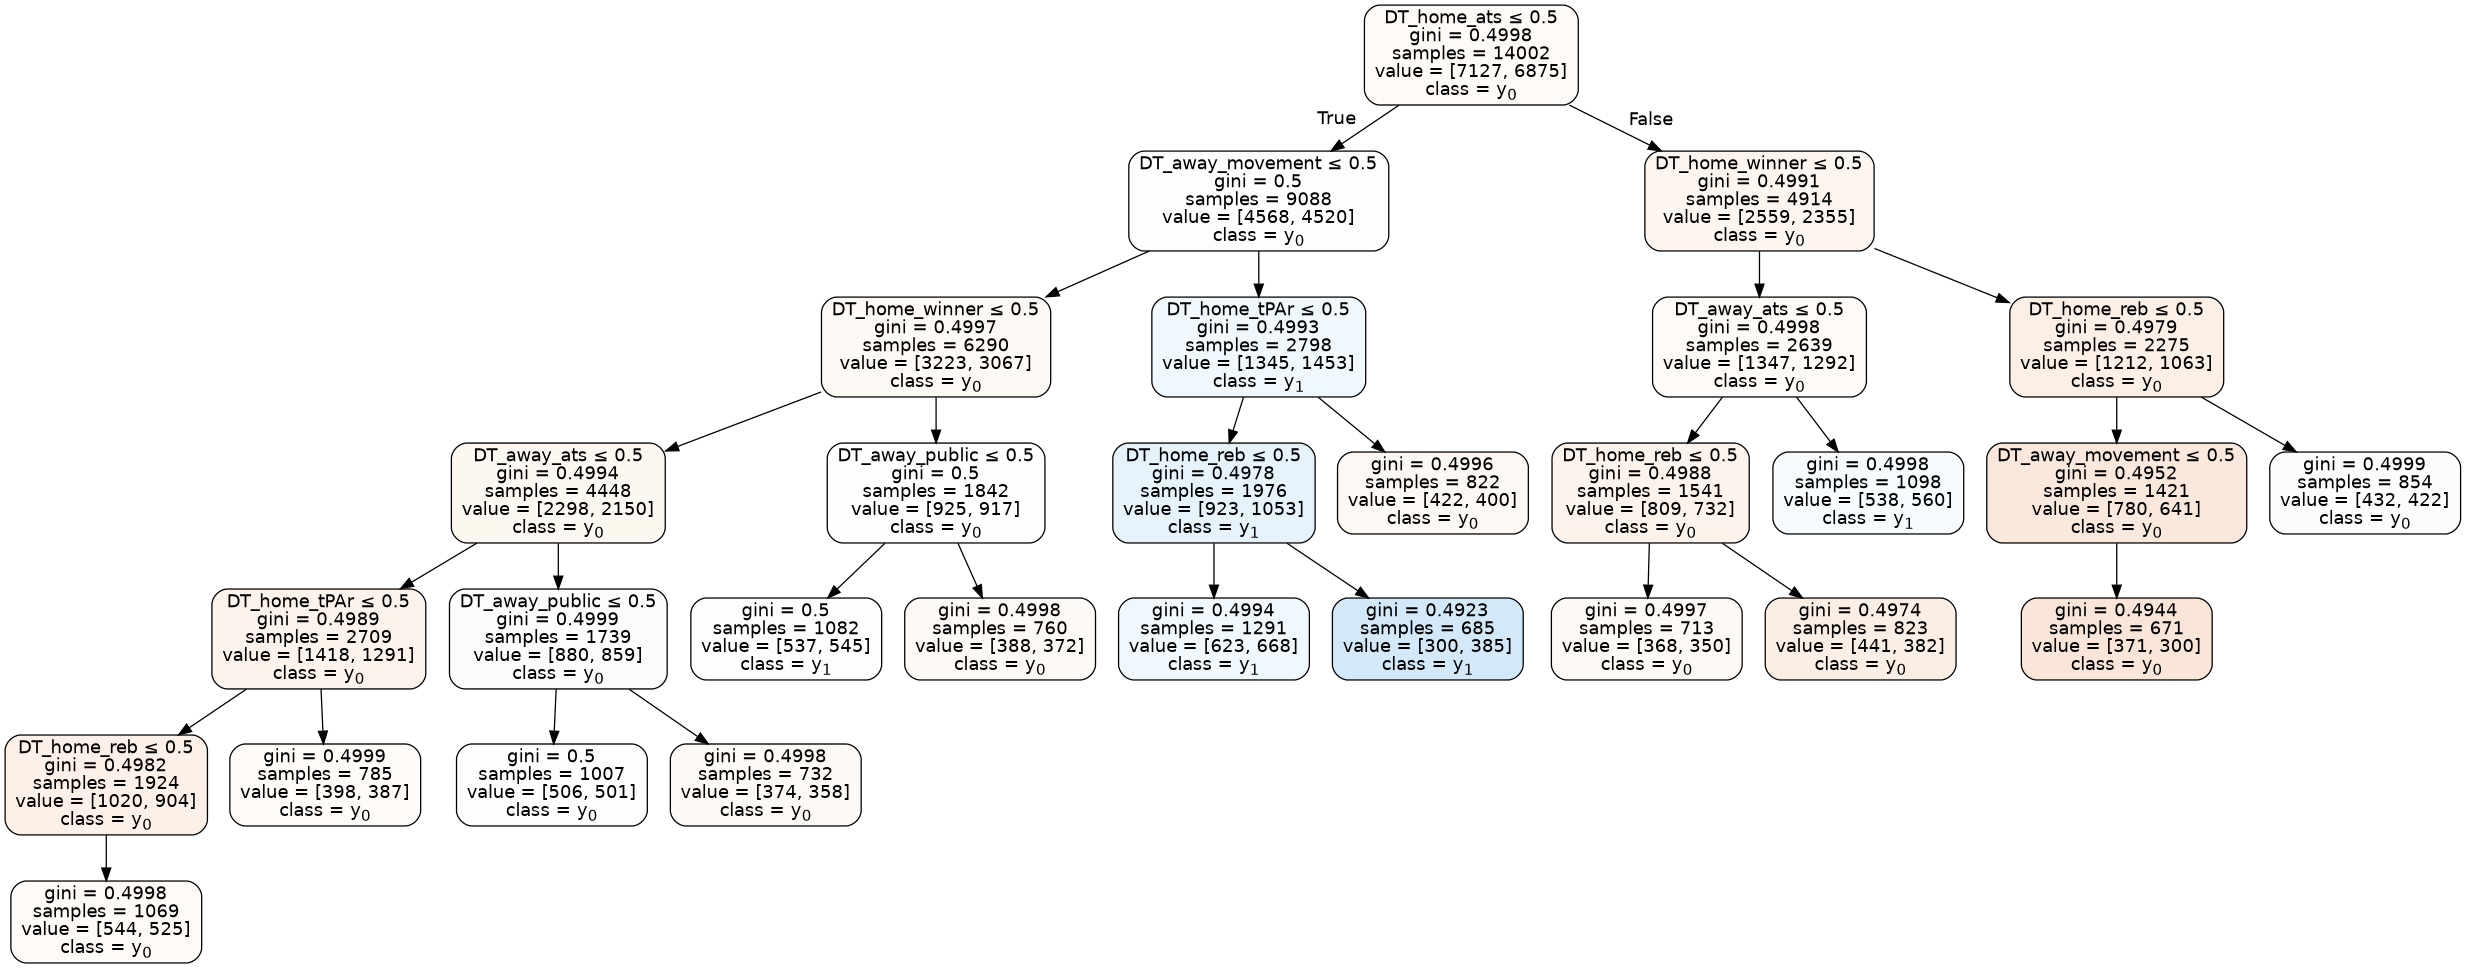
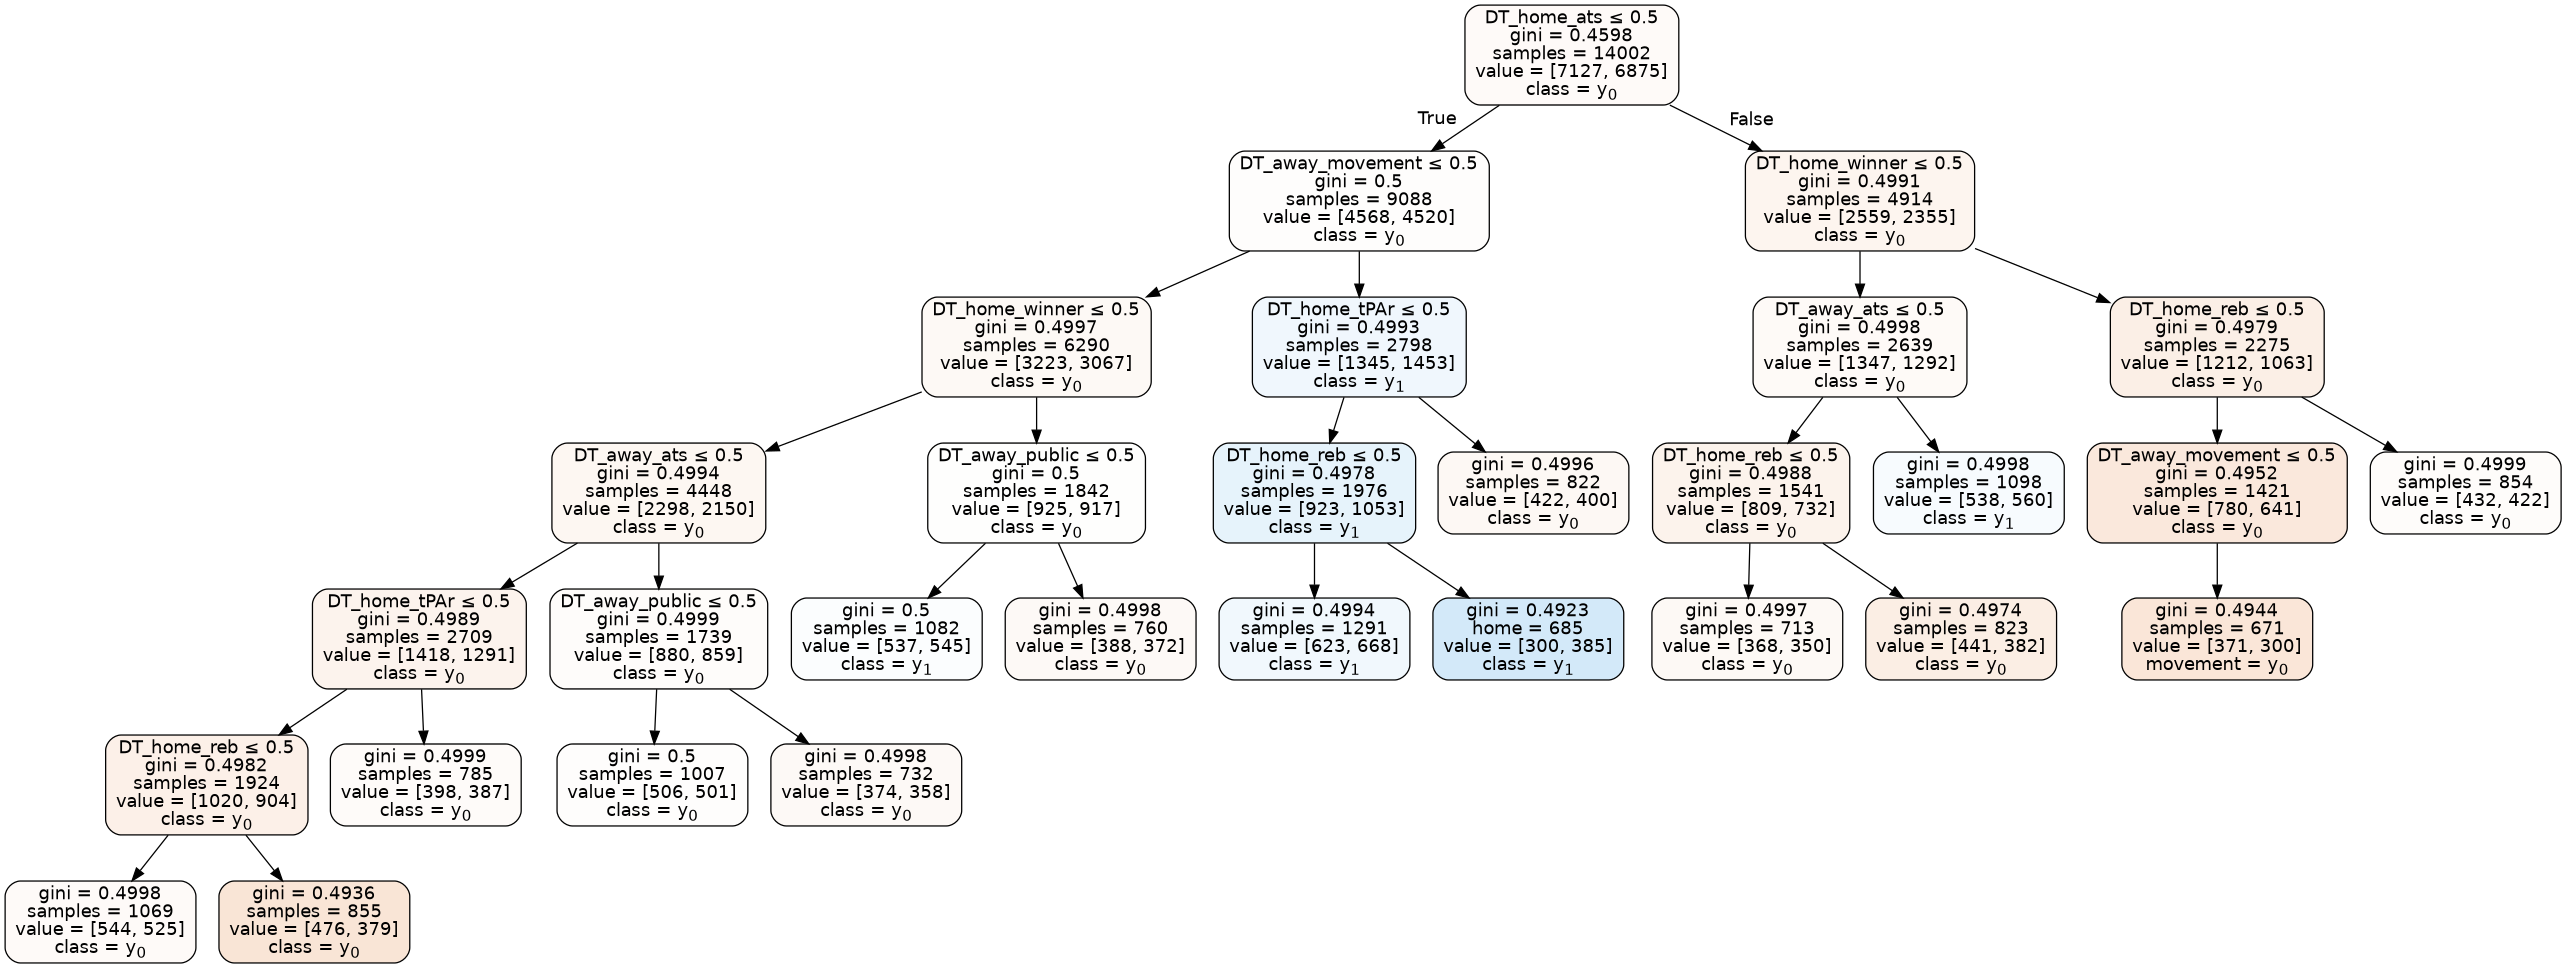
node "DT_home_ats ≤ 0.5": text "gini = 0.4998" -> "gini = 0.4598"
node "gini = 0.4923": text "samples = 685" -> "home = 685"
node "gini = 0.4944": text "class = y" -> "movement = y"
node "gini = 0.4936": added
